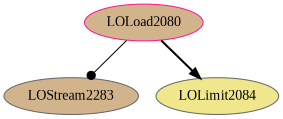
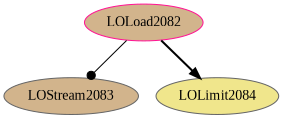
node "LOLoad2080": label "LOLoad2080" -> "LOLoad2082"
node "LOStream2283": label "LOStream2283" -> "LOStream2083"
